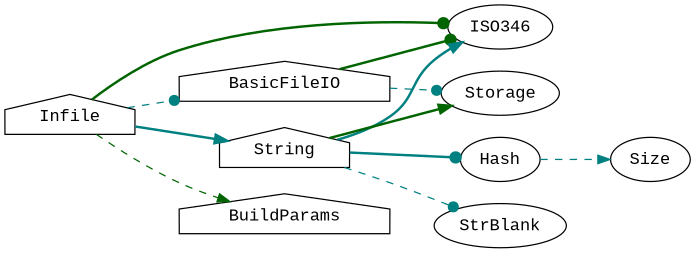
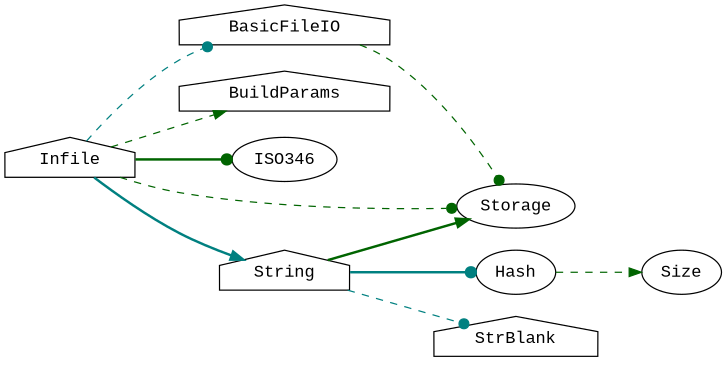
edge "BasicFileIO" -> "ISO346": removed
edge "BasicFileIO" -> "Storage": color teal -> darkgreen
edge "String" -> "ISO346": removed
edge "Hash" -> "Size": color teal -> darkgreen
edge "Infile" -> "Storage": added
node "StrBlank": shape ellipse -> house
